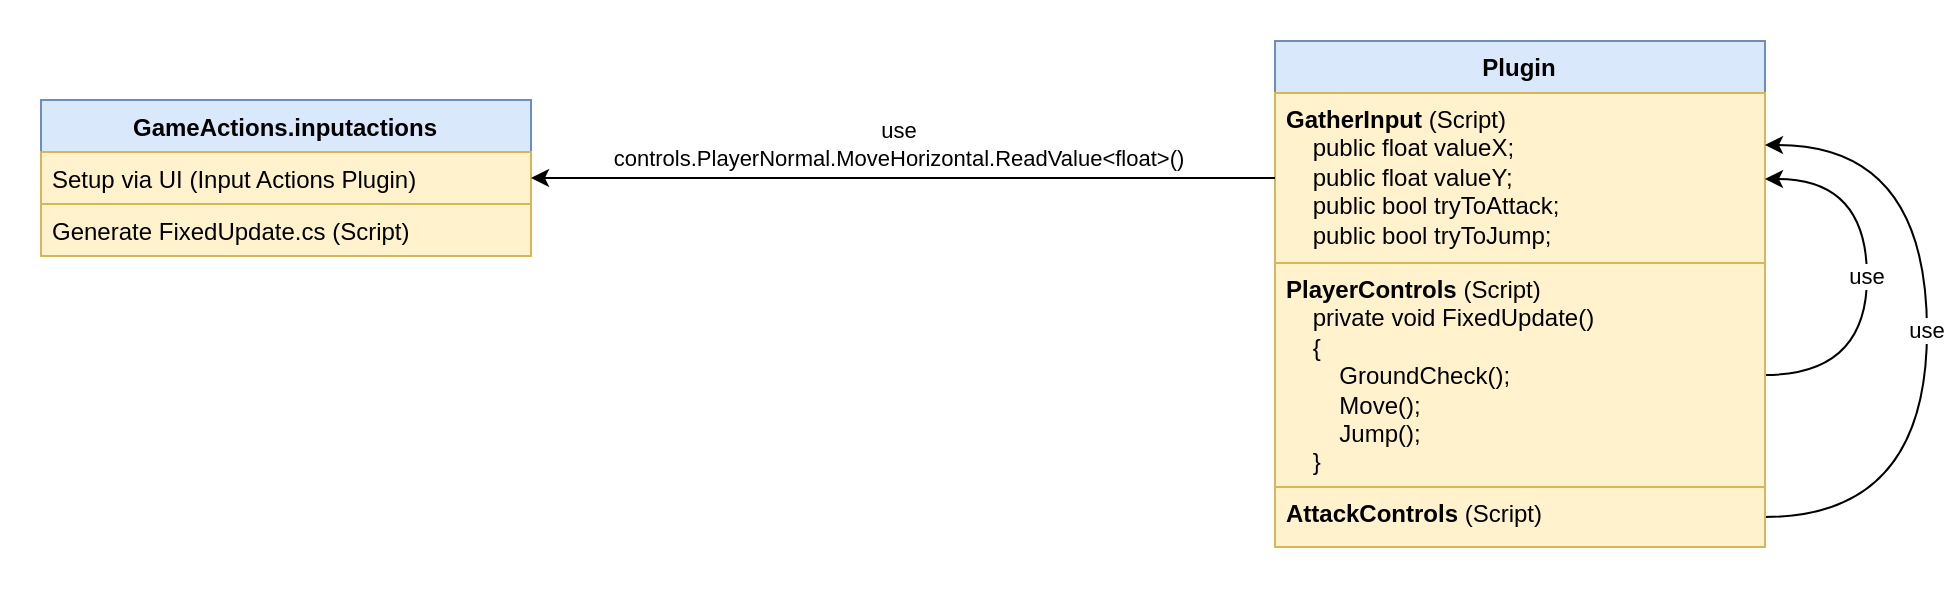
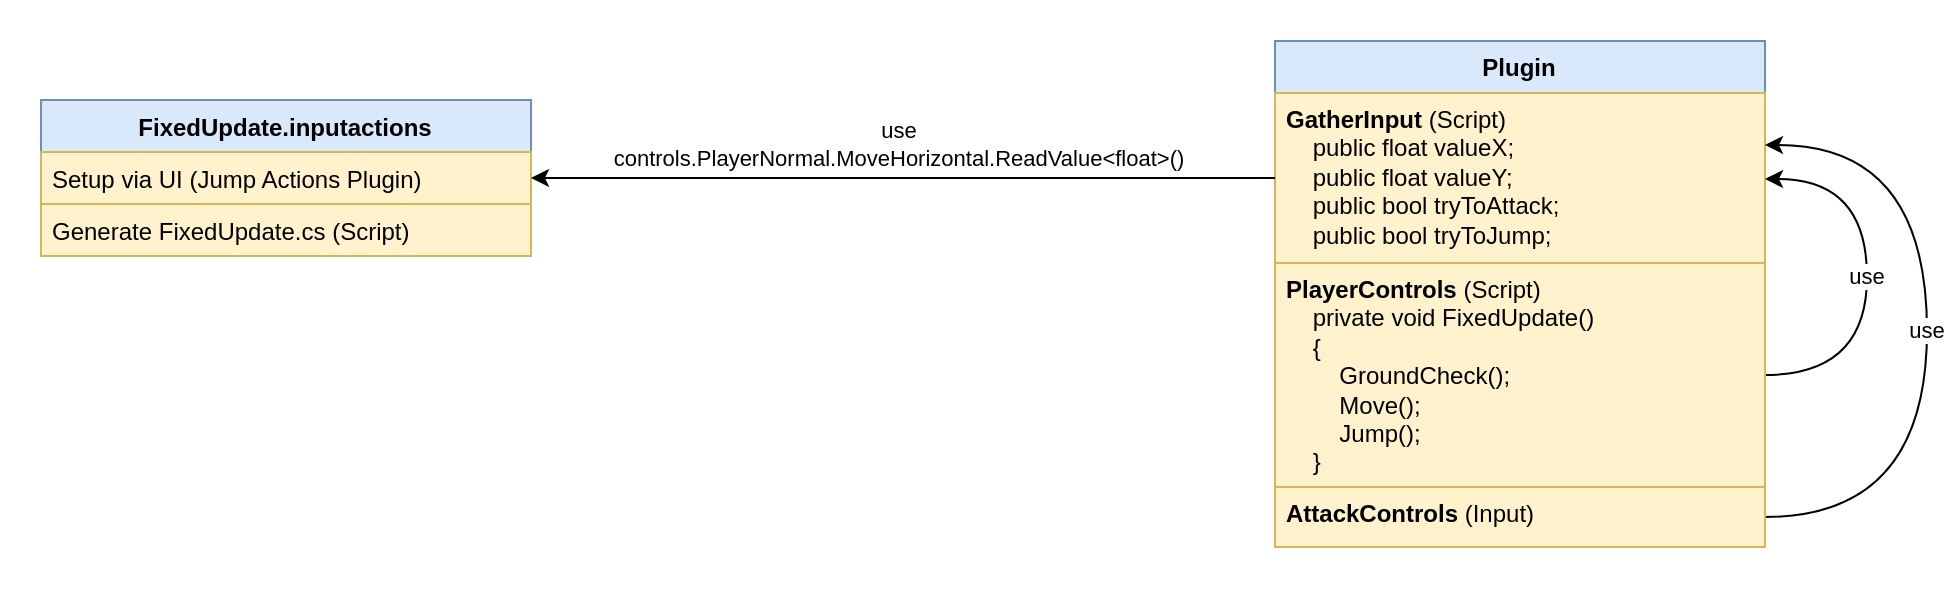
node "GameActions.inputactions": label "GameActions.inputactions" -> "FixedUpdate.inputactions"
node "Setup via UI (Input Actions Plugin)": label "Setup via UI (Input Actions Plugin)" -> "Setup via UI (Jump Actions Plugin)"
node "AttackControls (Script)": label "AttackControls (Script)" -> "AttackControls (Input)"
